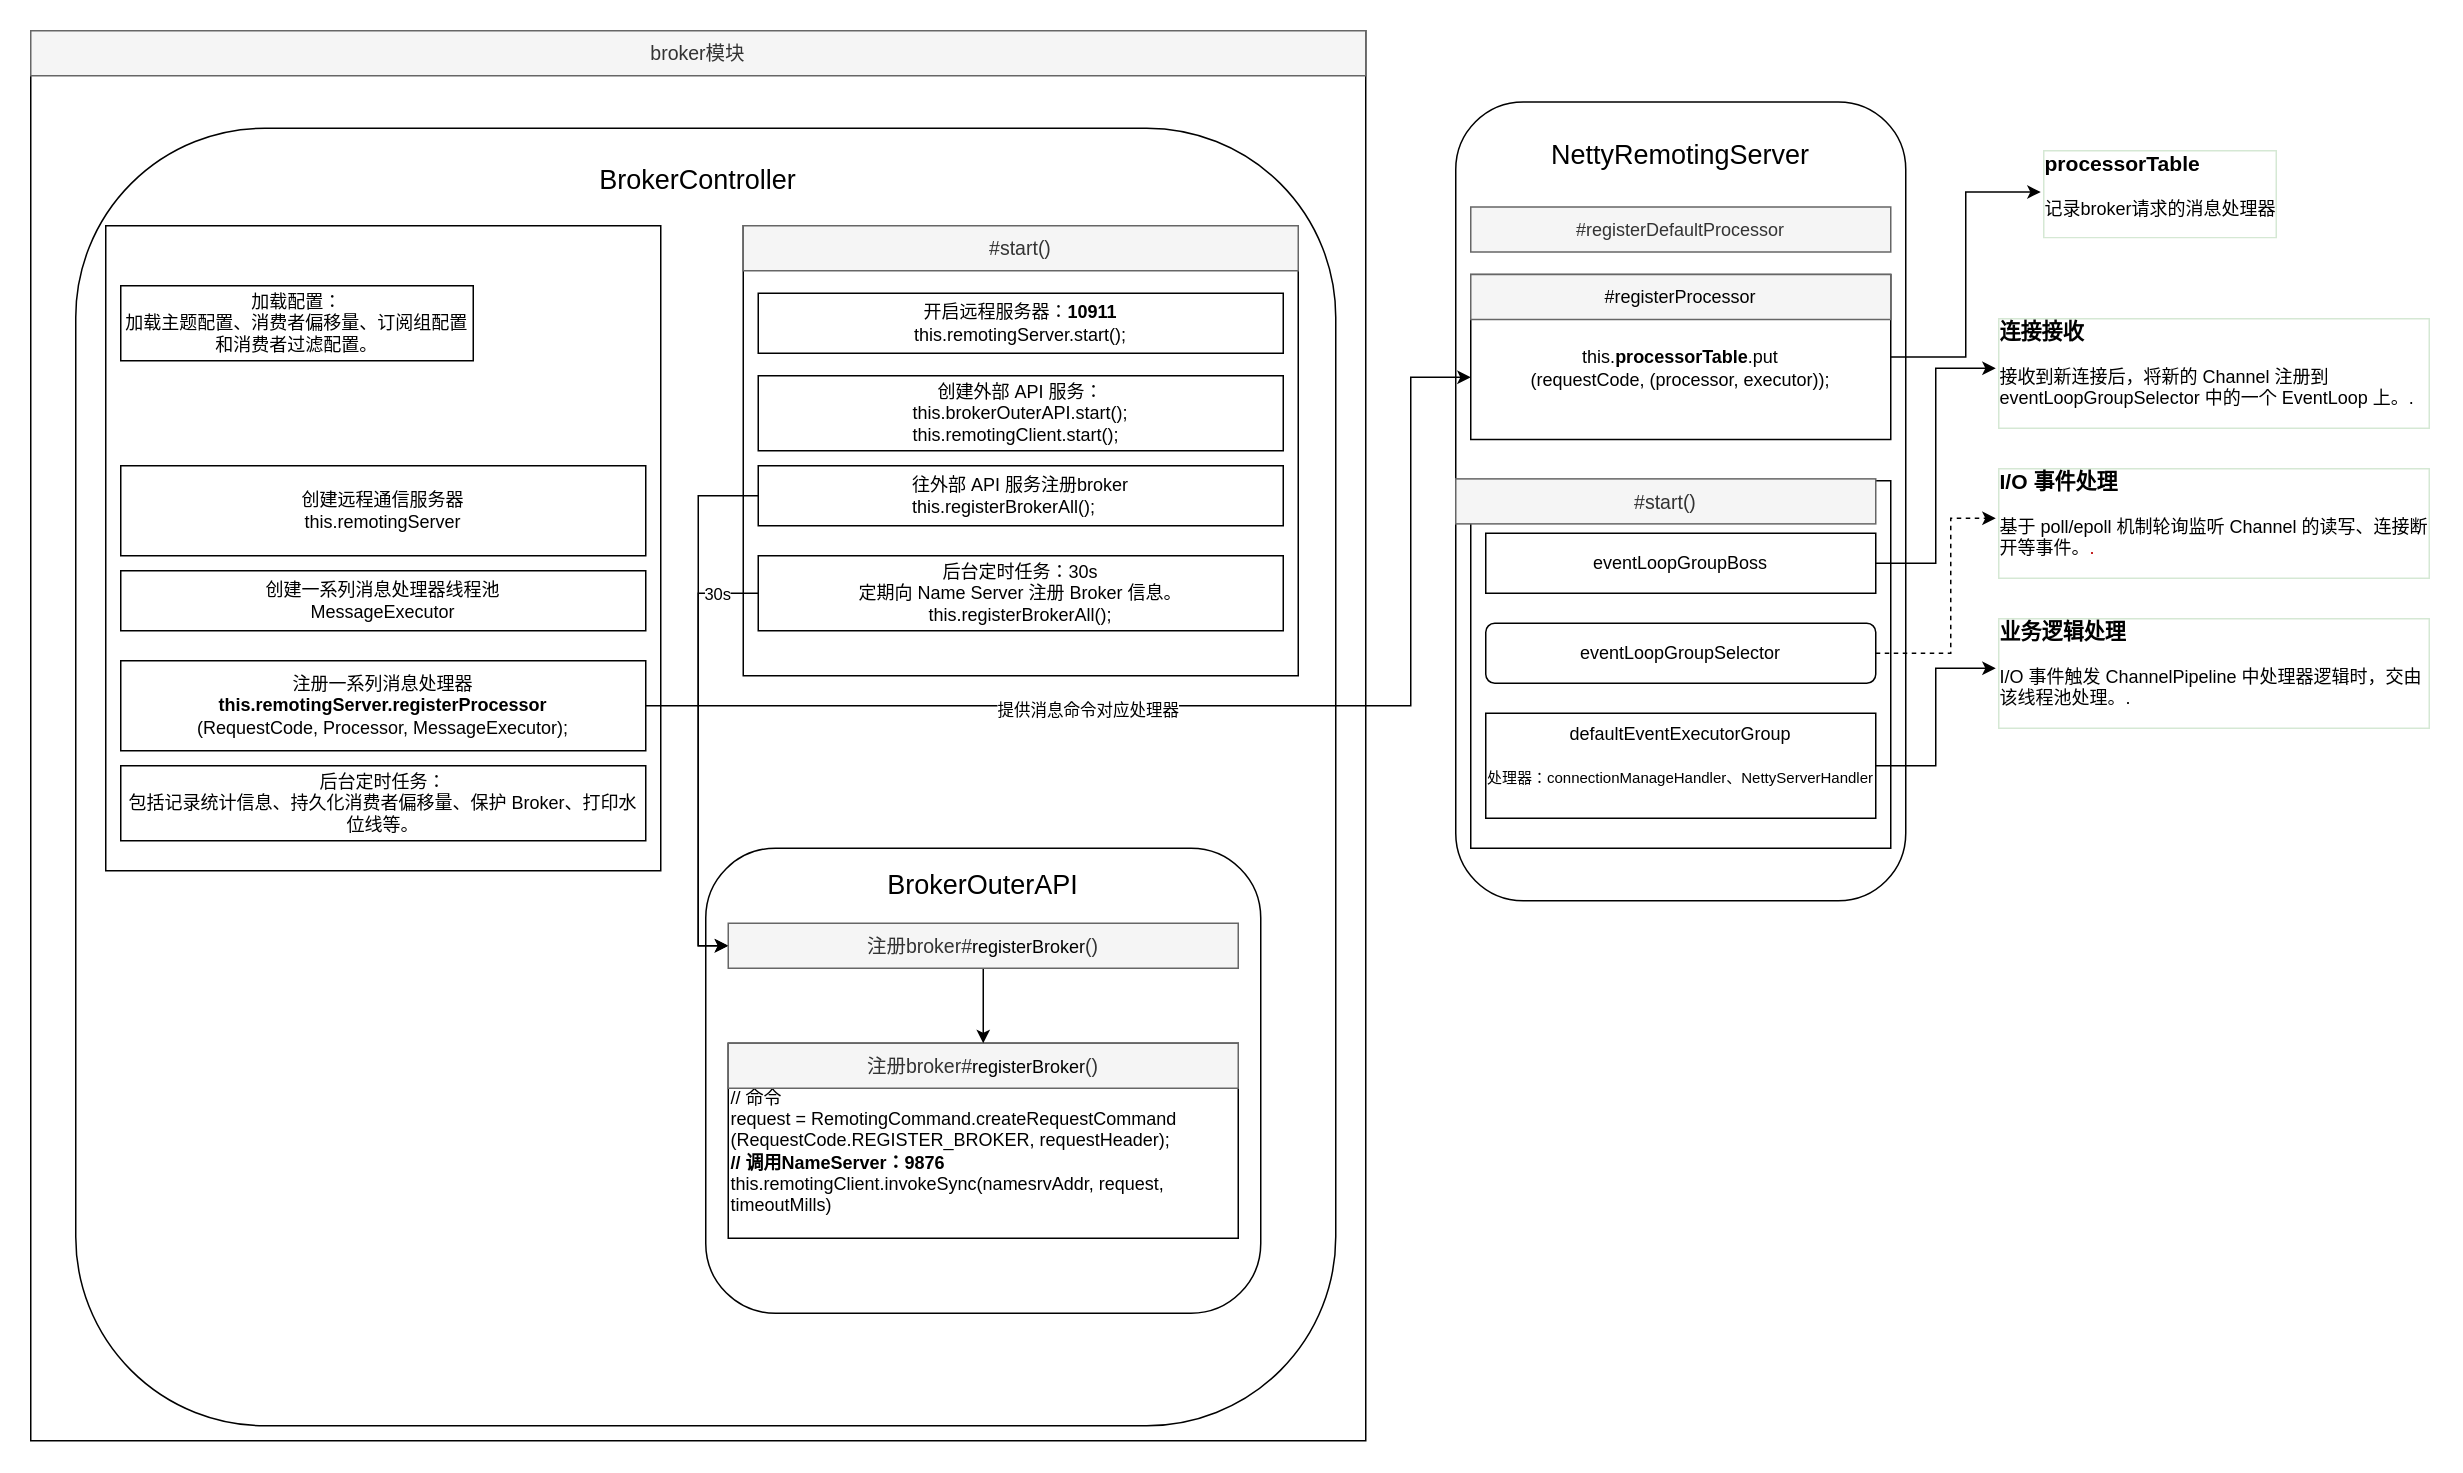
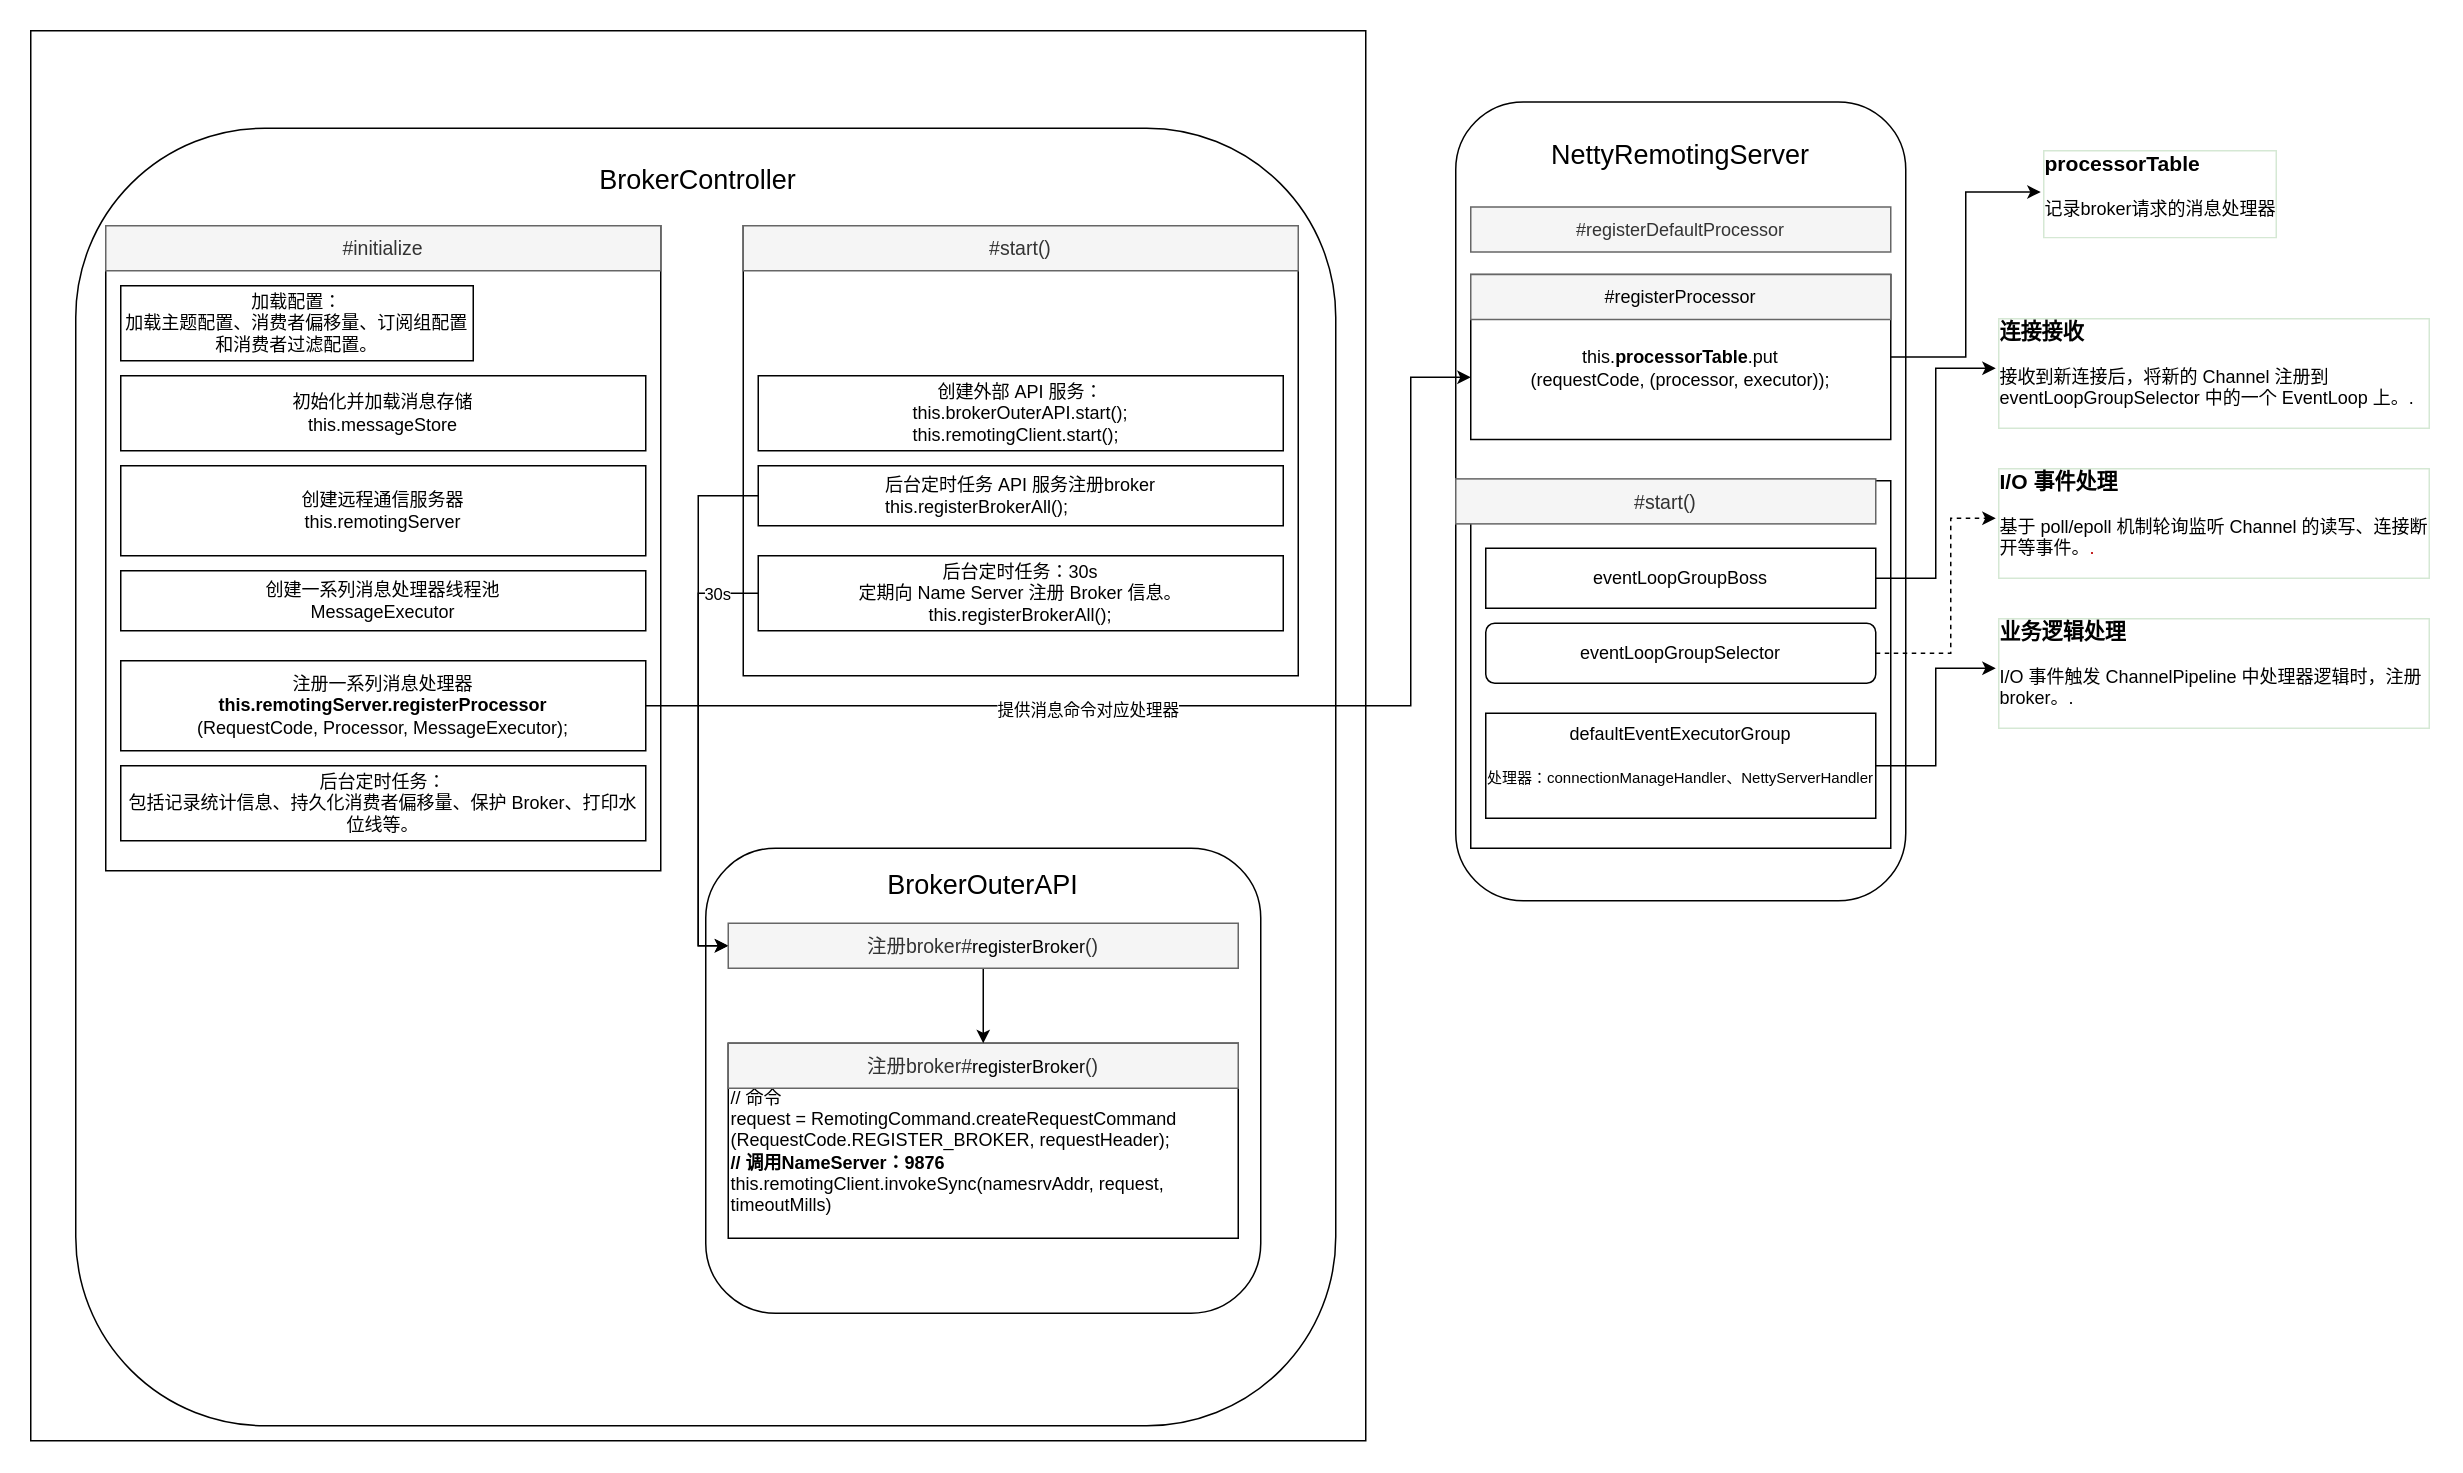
node "broker模块": removed
node "#initialize": added
node "开启远程服务器：10911 this.remotingServer.start();": removed
node "初始化并加载消息存储 this.messageStore": added
node "往外部 API 服务注册broker this.registerBrokerAll();": label "往外部 API 服务注册broker this.registerBrokerAll();" -> "后台定时任务 API 服务注册broker this.registerBrokerAll();"
node "eventLoopGroupBoss": moved (1681, 563) -> (1681, 578)
node "业务逻辑处理I/O 事件触发 ChannelPipeline 中处理器逻辑时，交由该线程池处理。.": label "业务逻辑处理I/O 事件触发 ChannelPipeline 中处理器逻辑时，交由该线程池处理。." -> "业务逻辑处理I/O 事件触发 ChannelPipeline 中处理器逻辑时，注册broker。."
